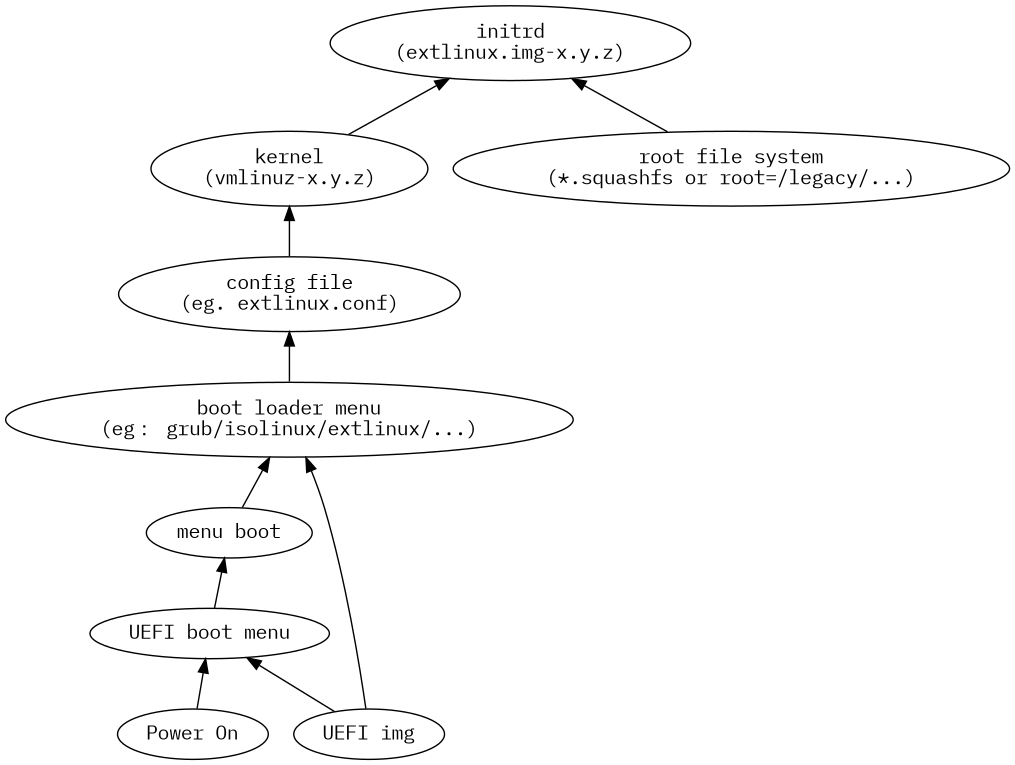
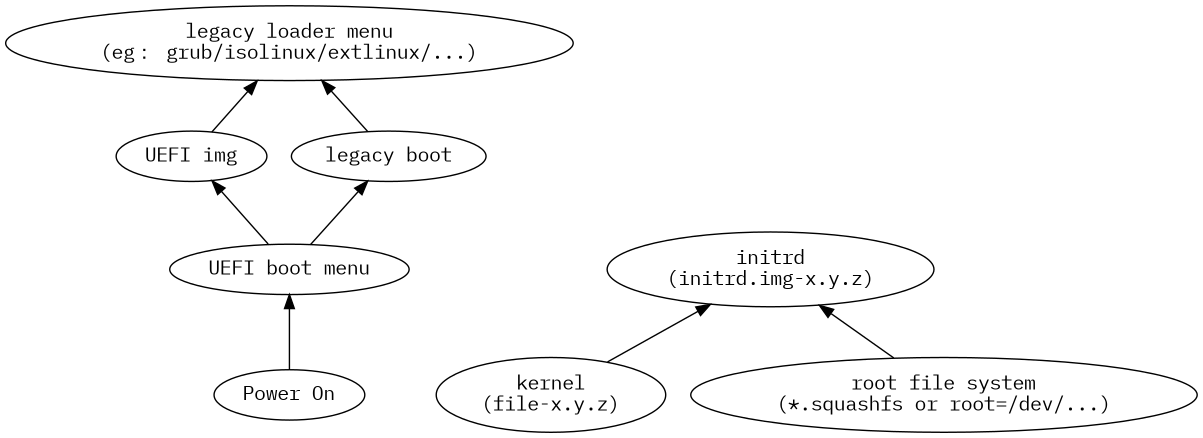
node "initrd (extlinux.img-x.y.z)": label "initrd (extlinux.img-x.y.z)" -> "initrd (initrd.img-x.y.z)"
node "kernel (vmlinuz-x.y.z)": label "kernel (vmlinuz-x.y.z)" -> "kernel (file-x.y.z)"
node "root file system (*.squashfs or root=/legacy/...)": label "root file system (*.squashfs or root=/legacy/...)" -> "root file system (*.squashfs or root=/dev/...)"
node "config file (eg. extlinux.conf)": removed
node "boot loader menu (eg： grub/isolinux/extlinux/...)": label "boot loader menu (eg： grub/isolinux/extlinux/...)" -> "legacy loader menu (eg： grub/isolinux/extlinux/...)"
node "menu boot": label "menu boot" -> "legacy boot"
edge "UEFI img" -> "UEFI boot menu": reversed
